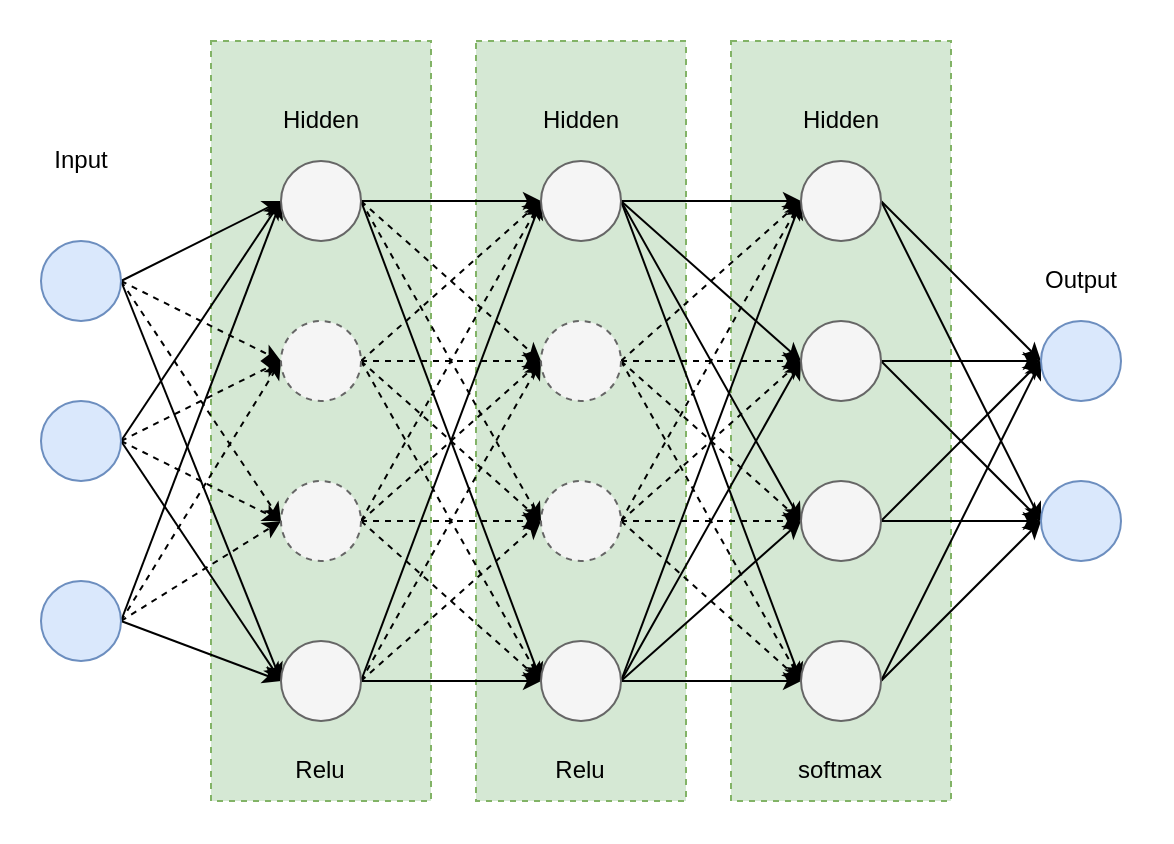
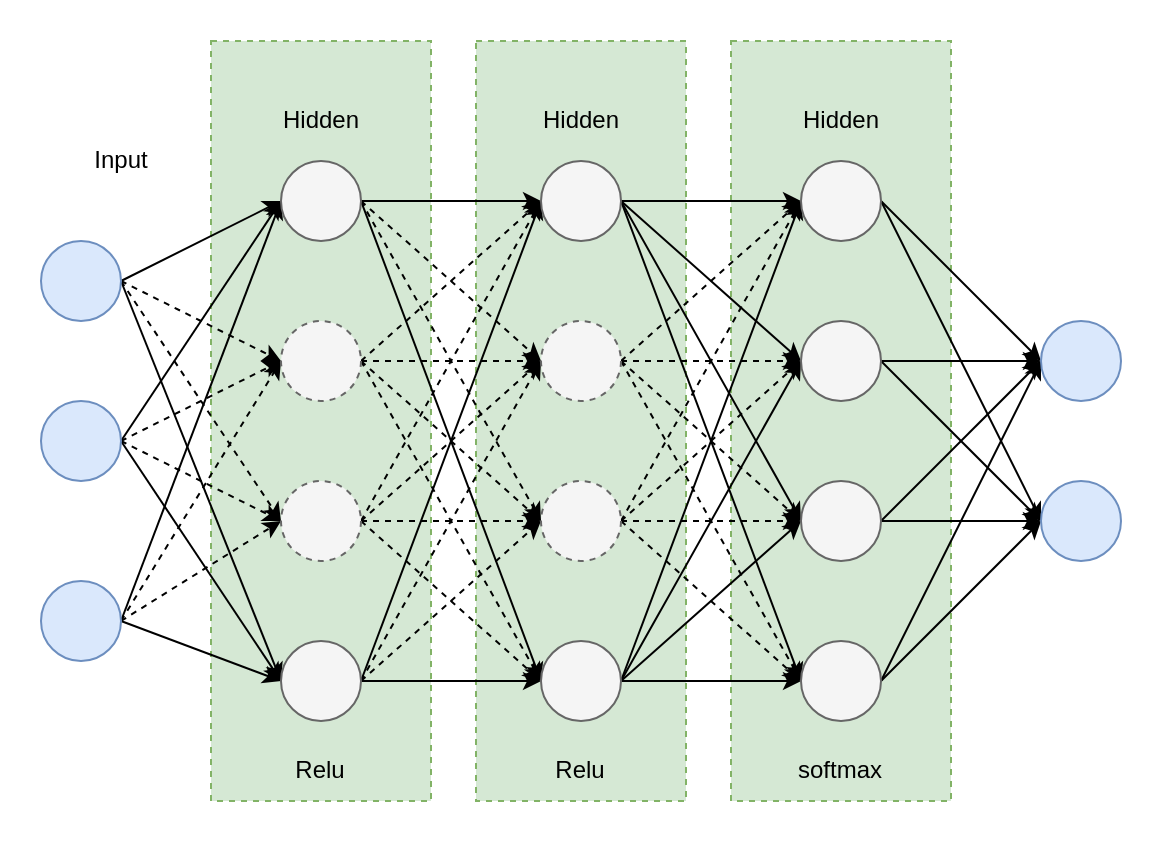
node "Input": moved (81, 161) -> (121, 161)
node "Output": removed
